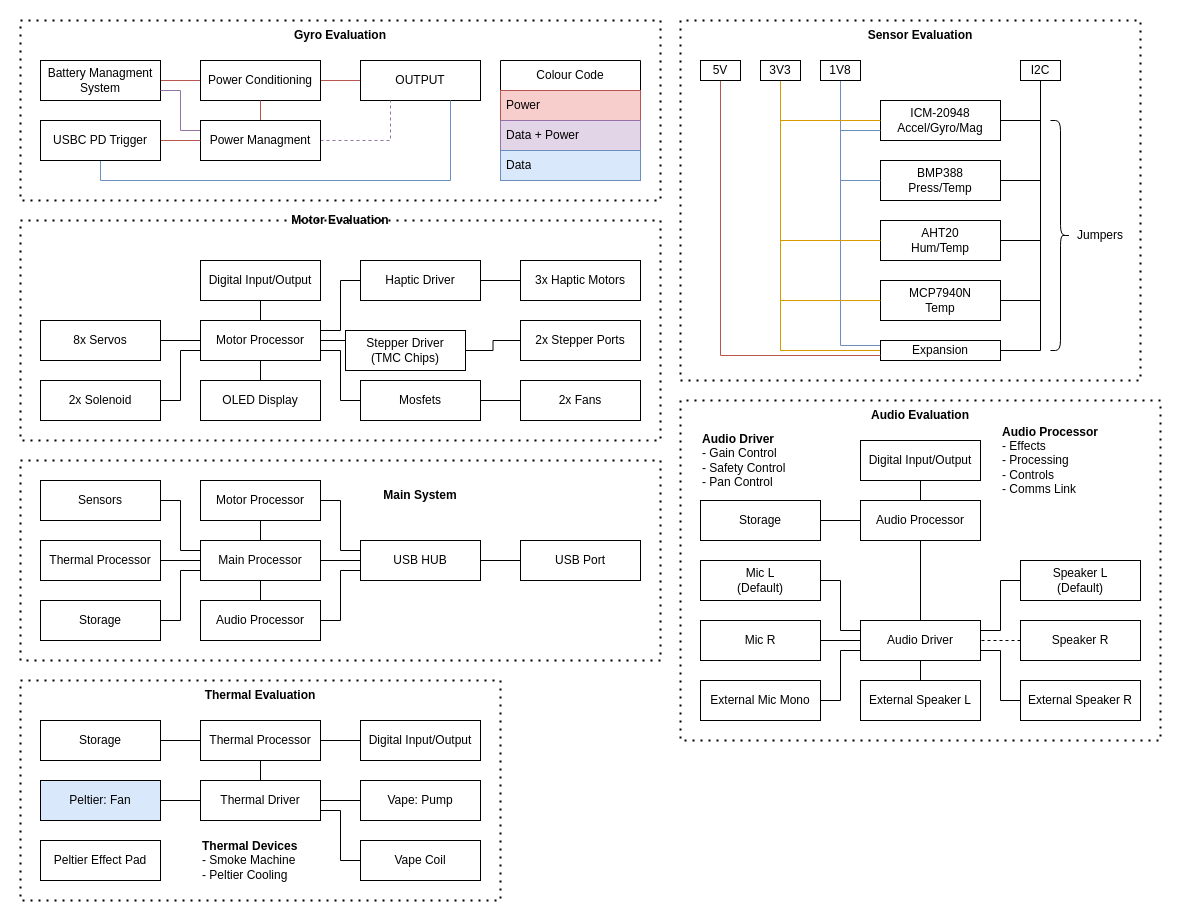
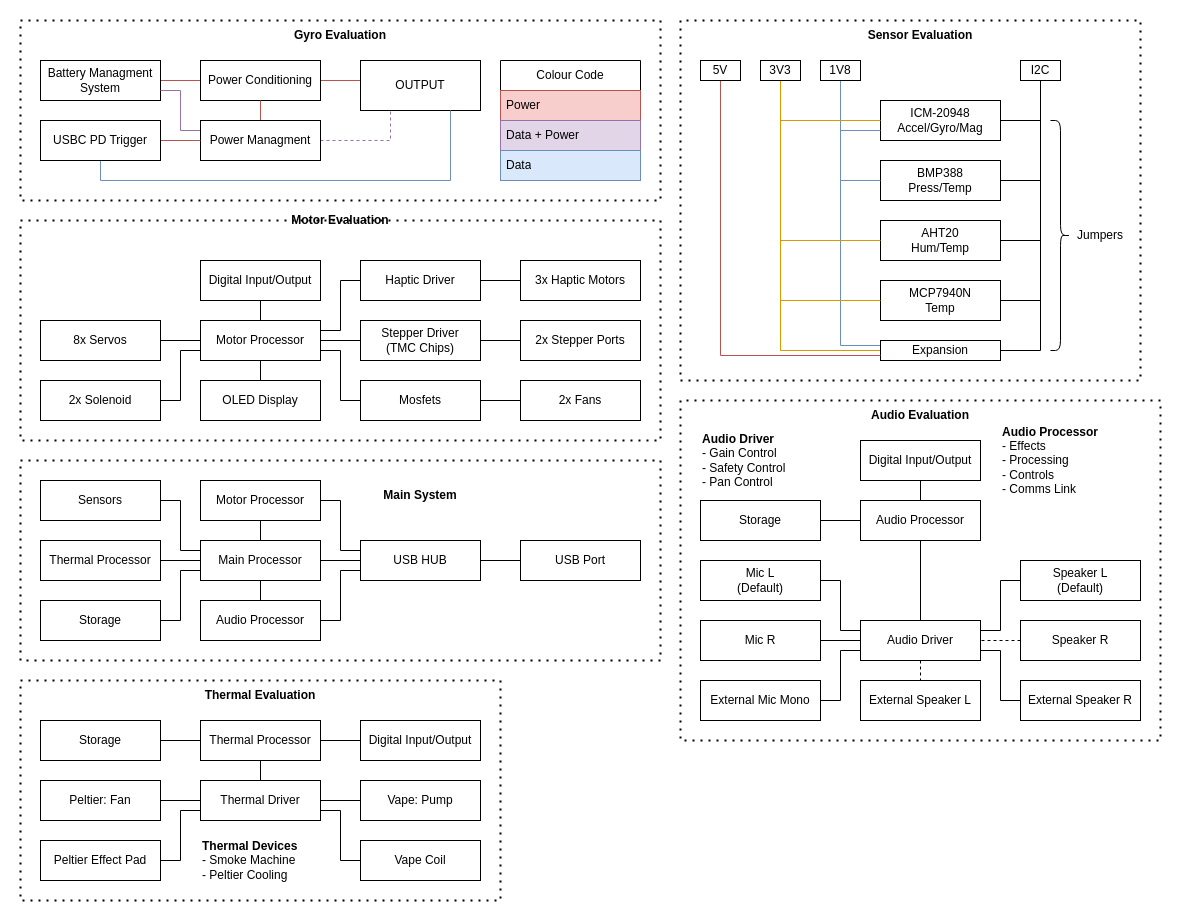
node "OUTPUT": size 120x40 -> 120x50
node "Stepper Driver (TMC Chips)": moved (406, 351) -> (421, 341)
edge "Audio Driver" -- "External Speaker L": style solid -> dashed
node "Peltier: Fan": fillcolor #dae8fc -> #ffffff
edge "Thermal Driver" -- "Peltier Effect Pad": added
